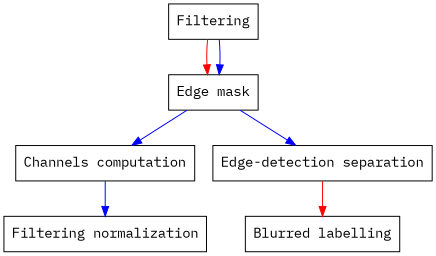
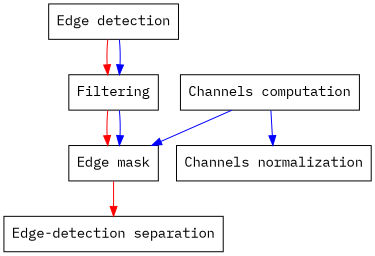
node "Edge detection": added
edge "Edge mask" -> "Channels computation": reversed
edge "Edge mask" -> "Edge-detection separation": color blue -> red
node "Filtering normalization": label "Filtering normalization" -> "Channels normalization"
node "Blurred labelling": removed
